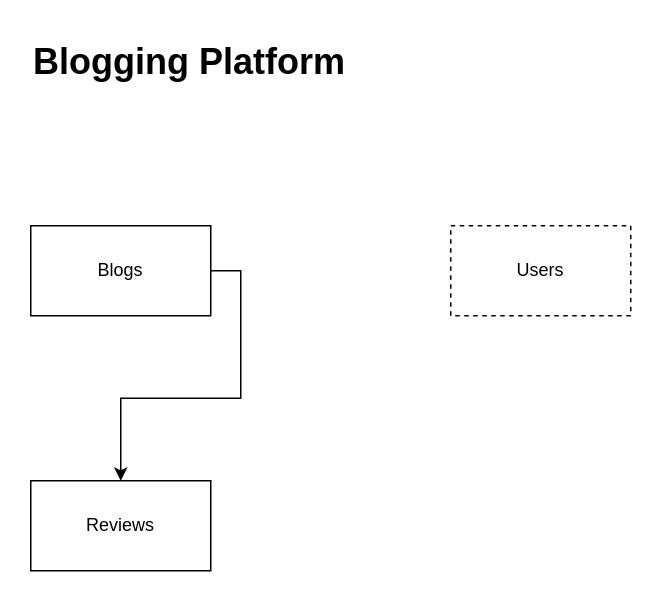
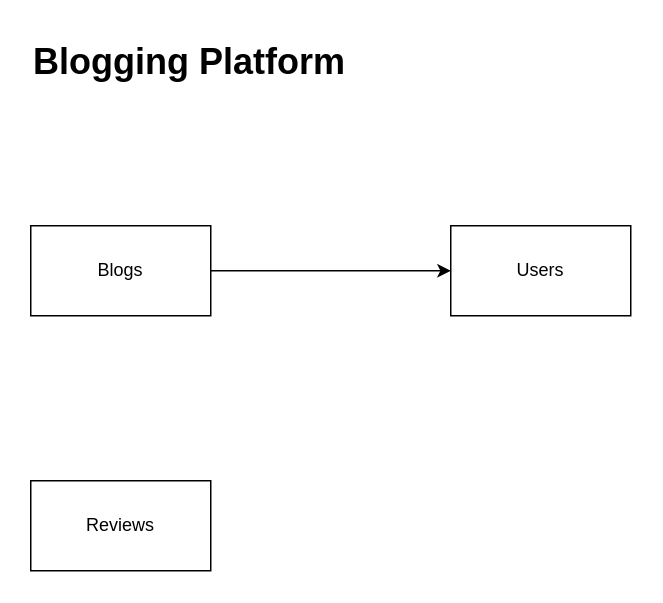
node "Users": style dashed -> solid
edge "Blogs" -> "Reviews": now "Blogs" -> "Users"
